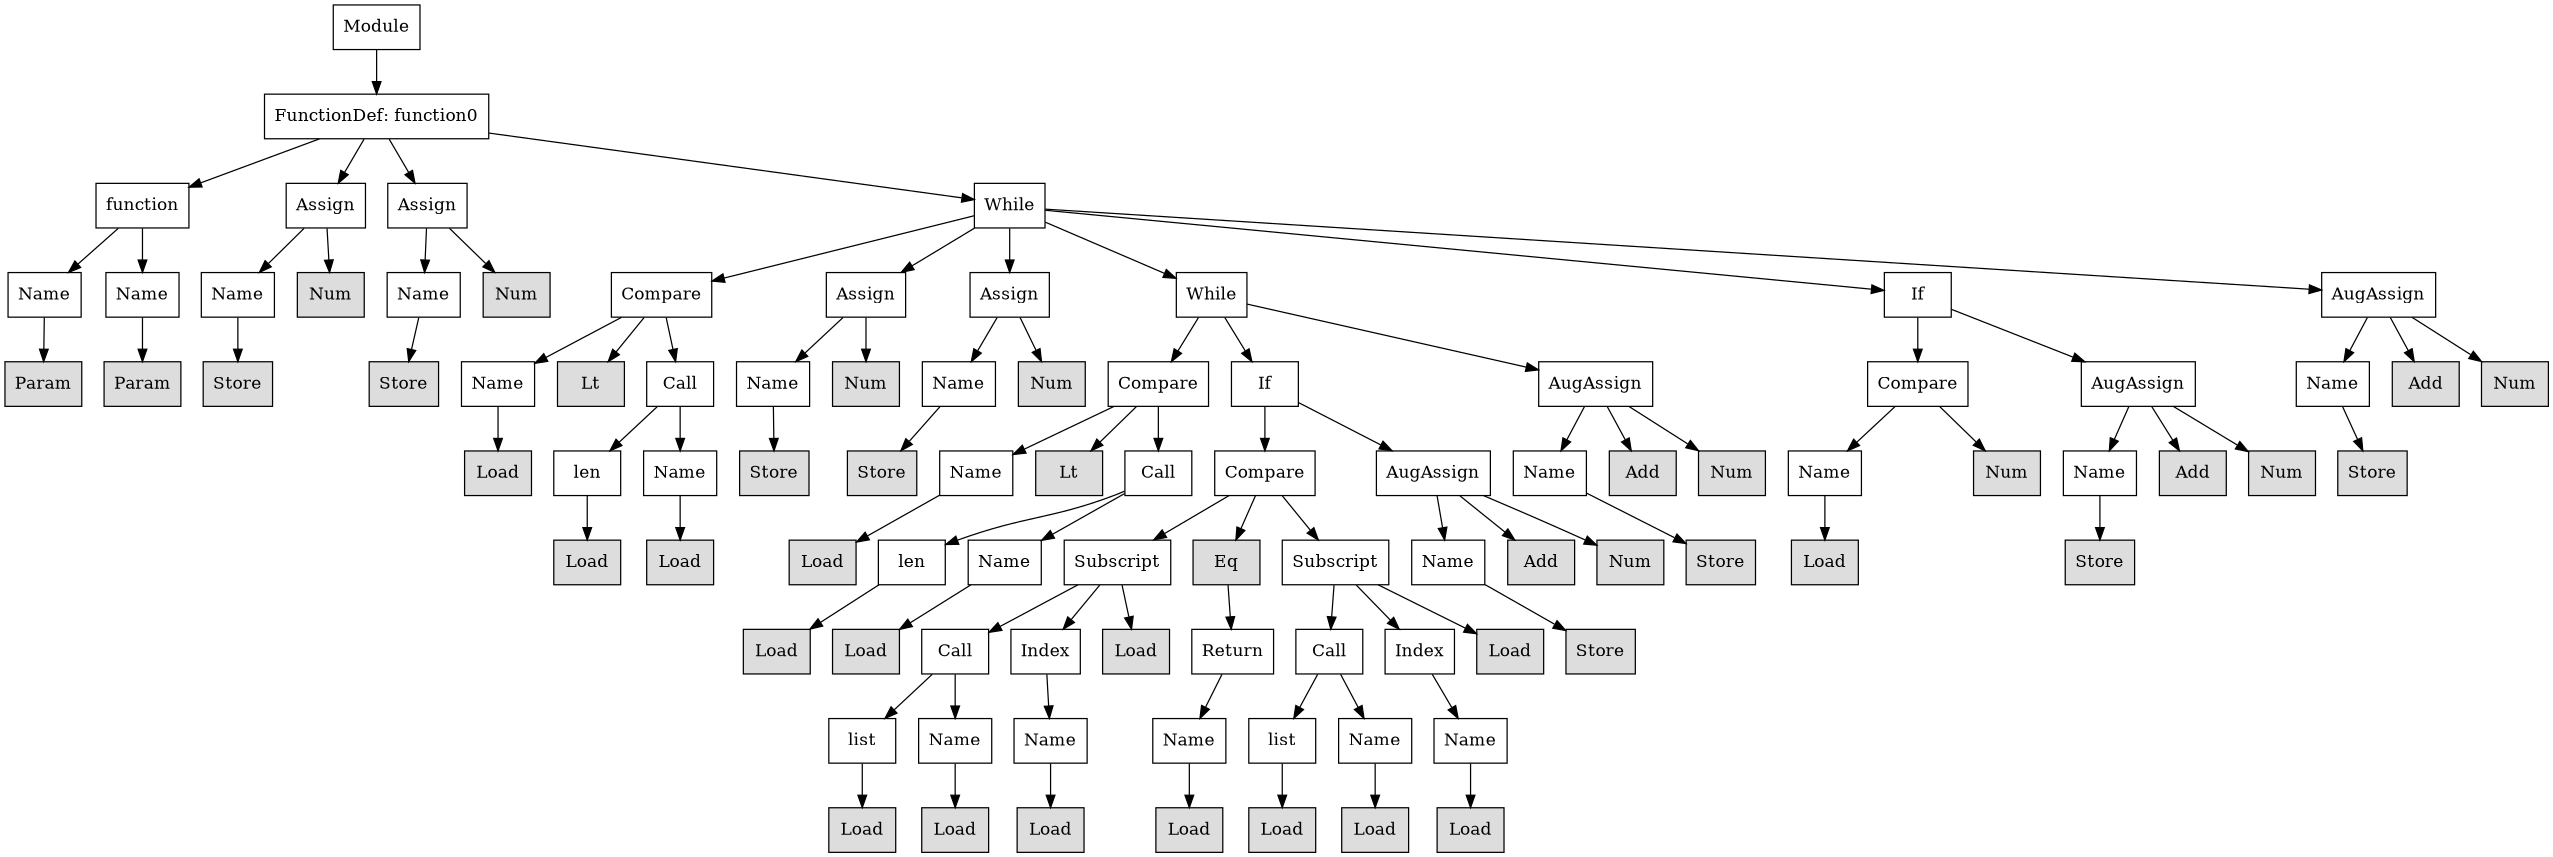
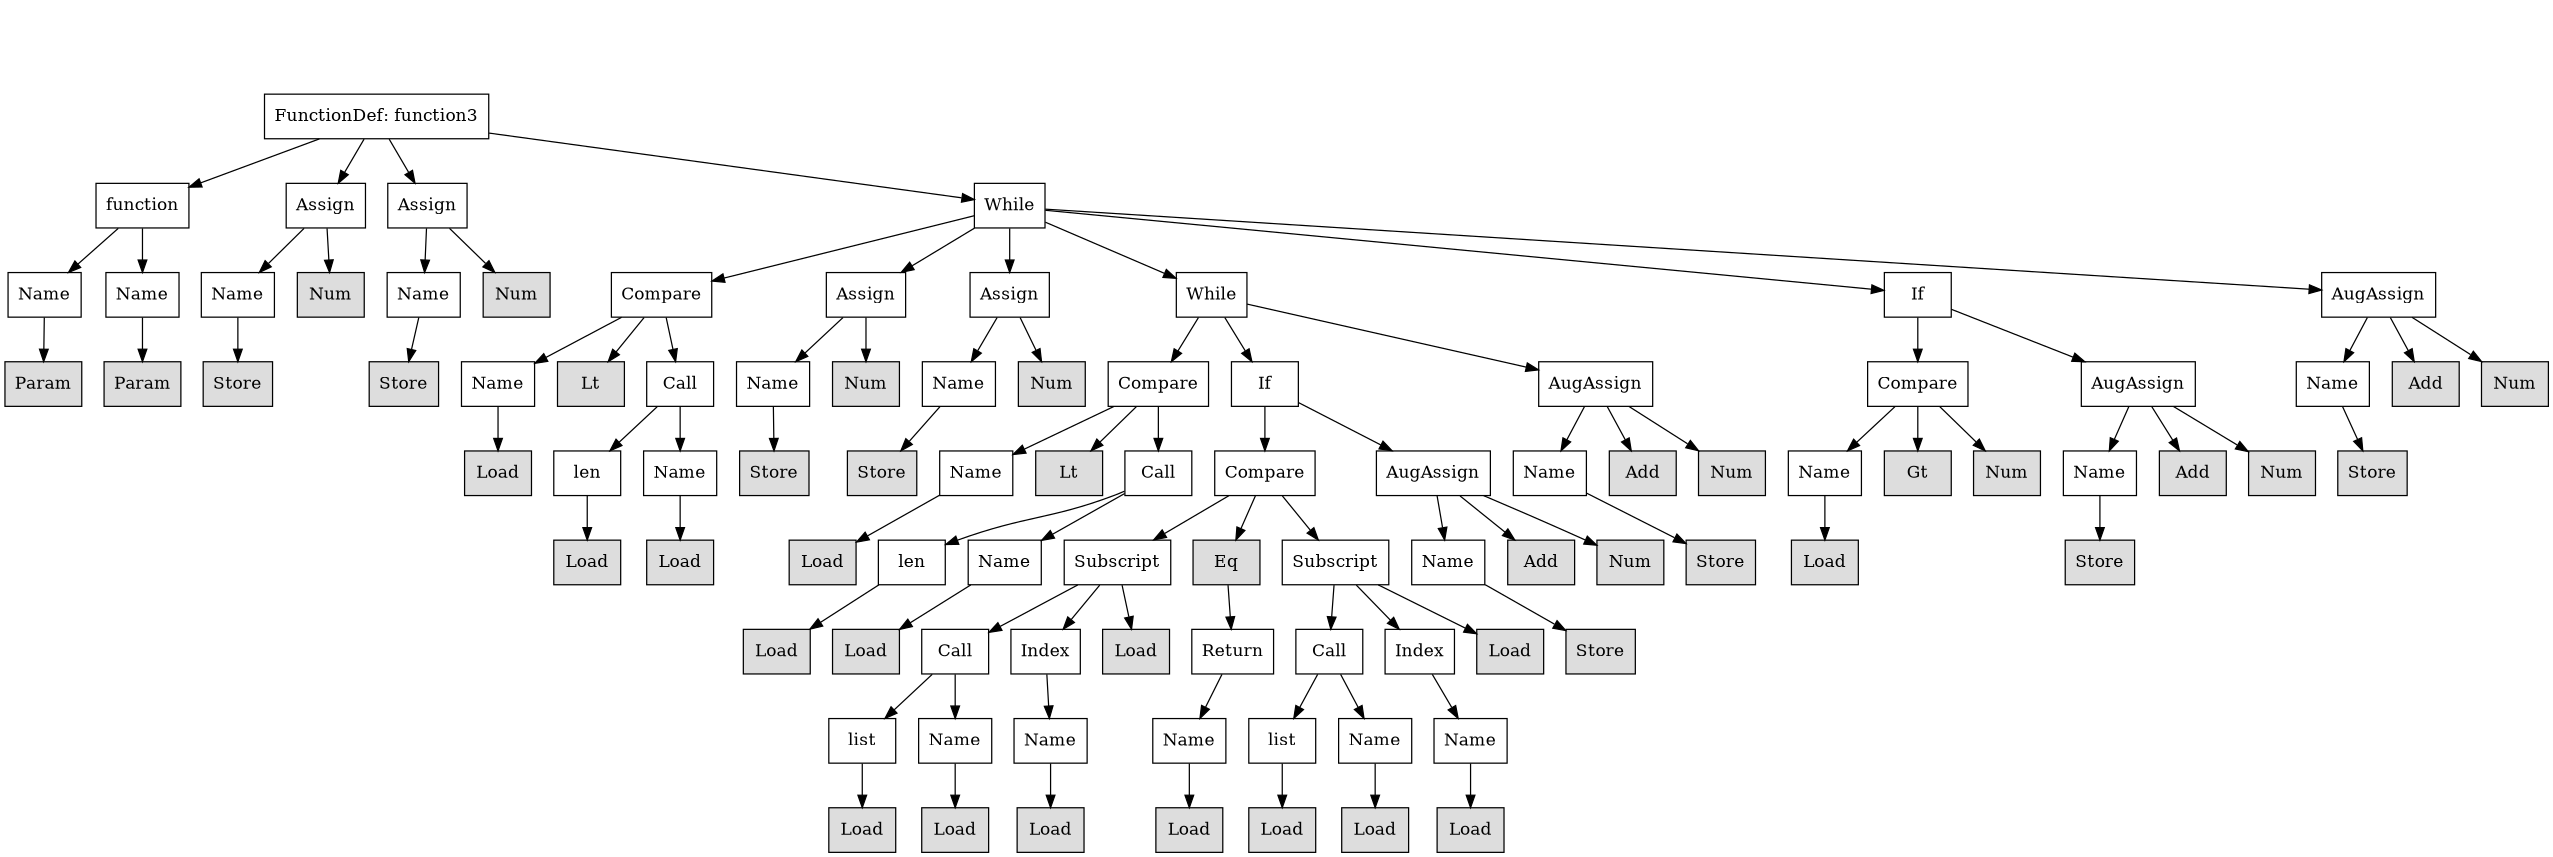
node "Module": removed
node "FunctionDef: function0": label "FunctionDef: function0" -> "FunctionDef: function3"
node "Gt": added
